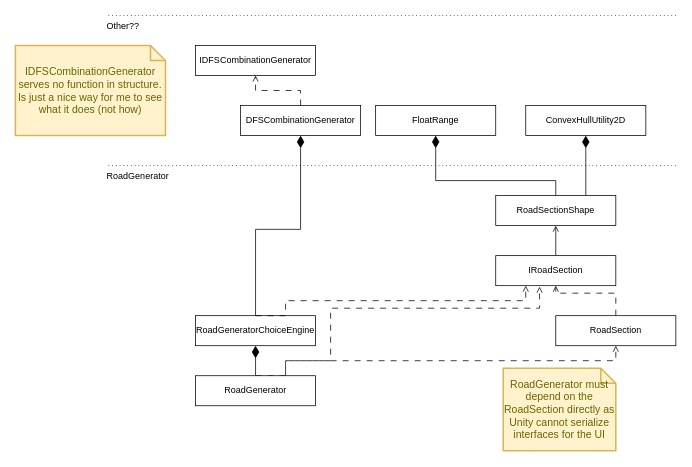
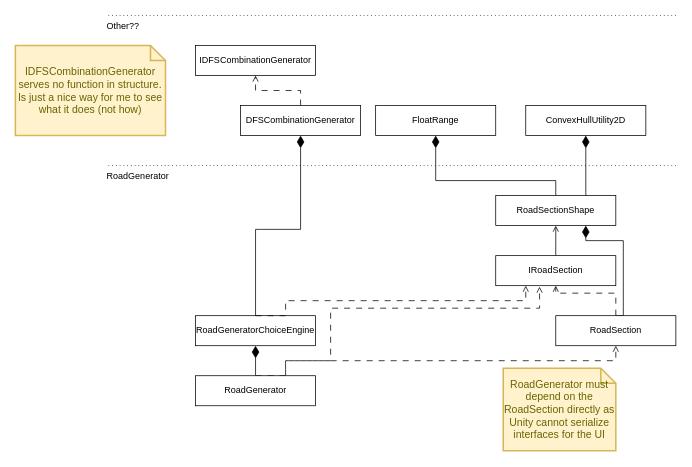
edge "RoadSection" -> "RoadSectionShape": added
